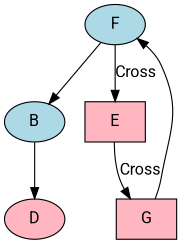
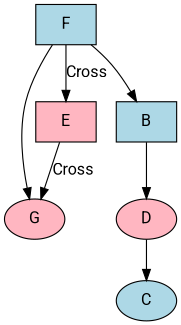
node "F": shape ellipse -> box
edge "G" -> "F": reversed
node "B": shape ellipse -> box
node "G": shape box -> ellipse
node "C": added
